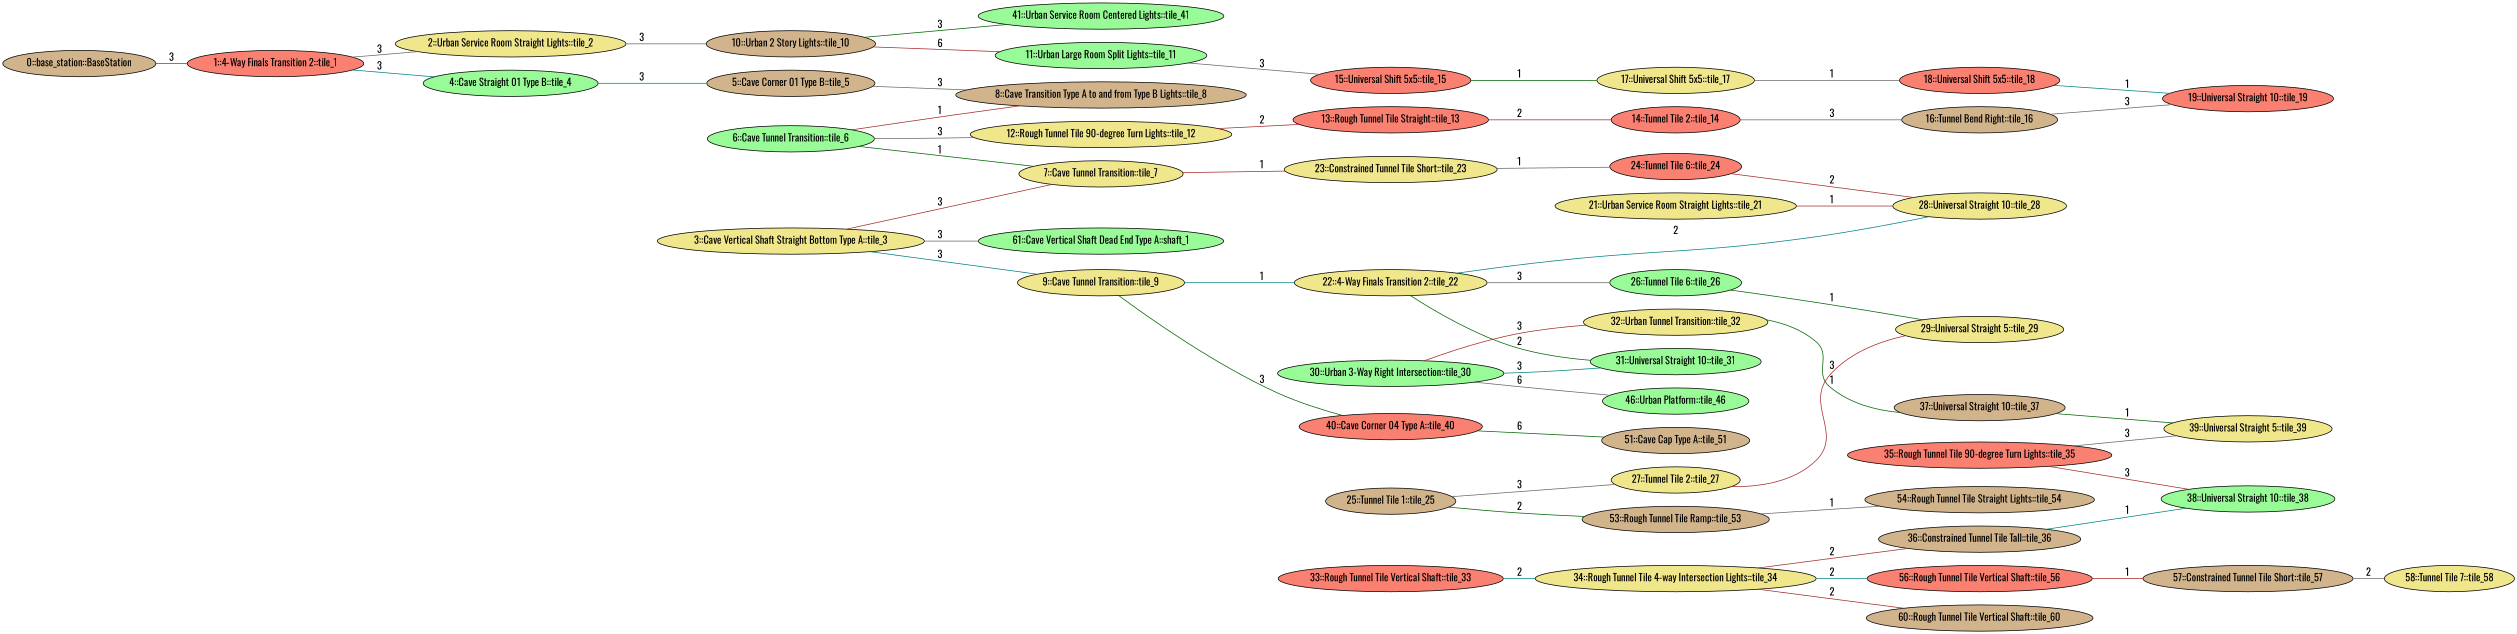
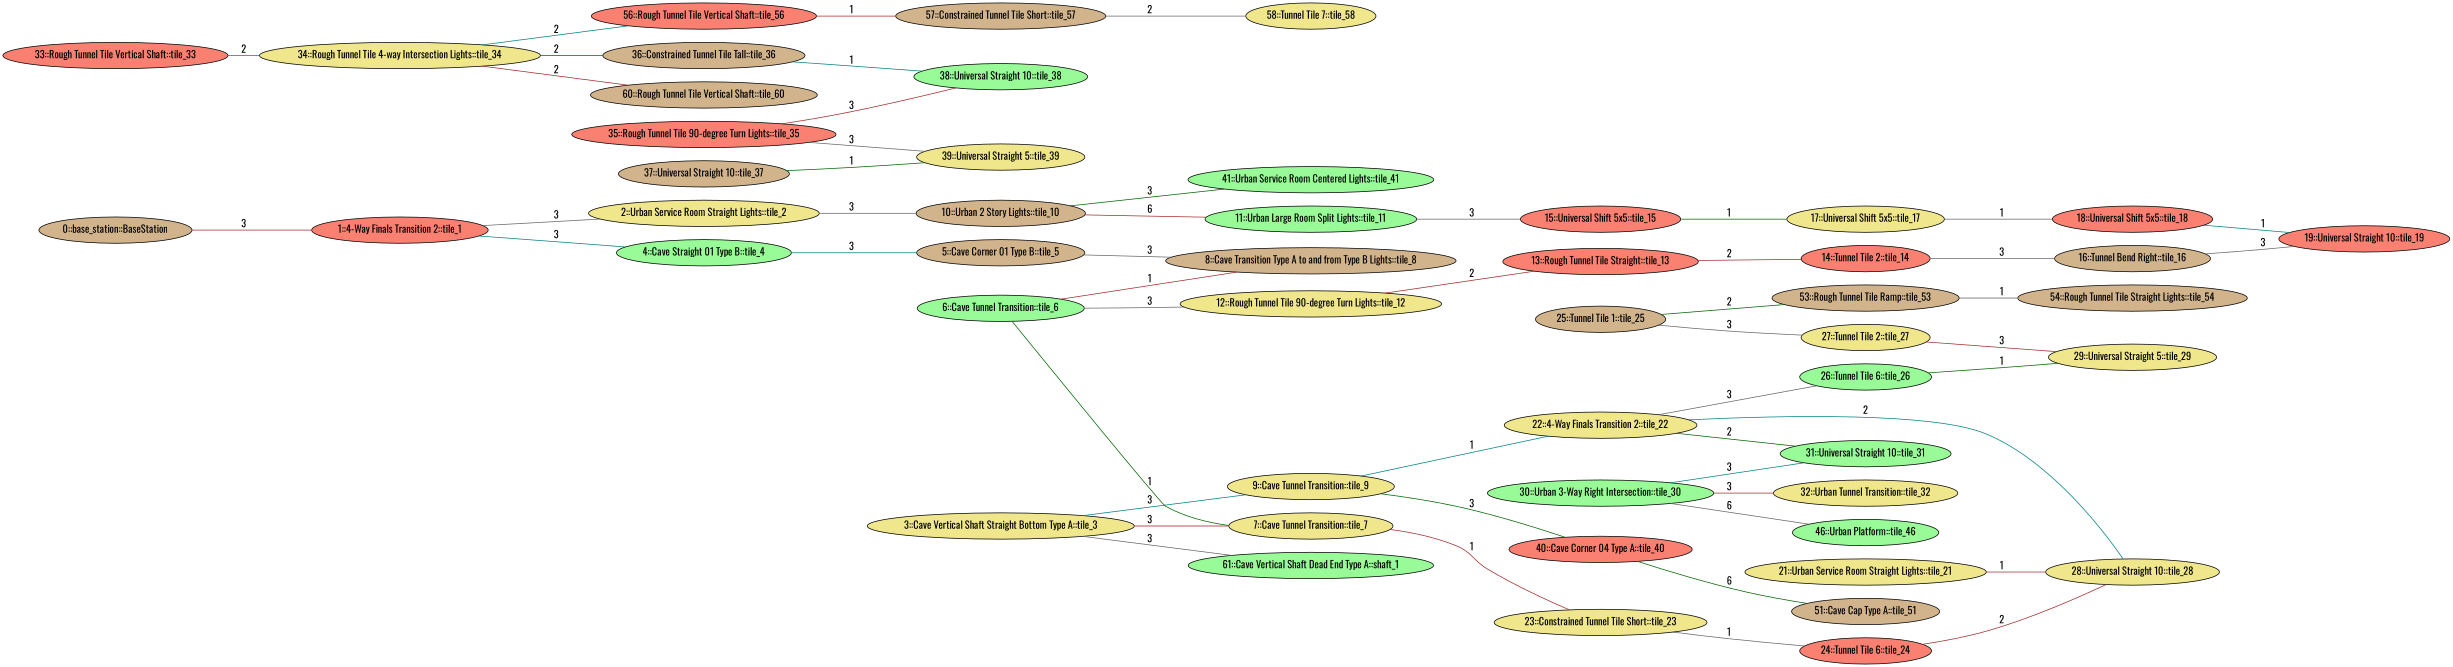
edge "32::Urban Tunnel Transition::tile_32" -- "37::Universal Straight 10::tile_37": removed, label "1"
edge "36::Constrained Tunnel Tile Tall::tile_36" -- "34::Rough Tunnel Tile 4-way Intersection Lights::tile_34": color brown -> darkgreen
